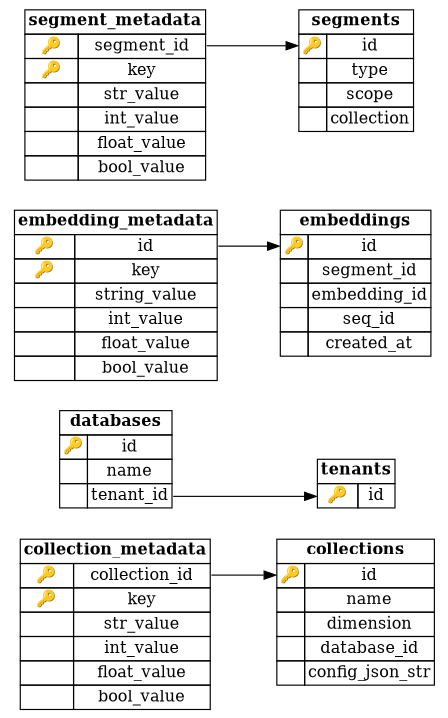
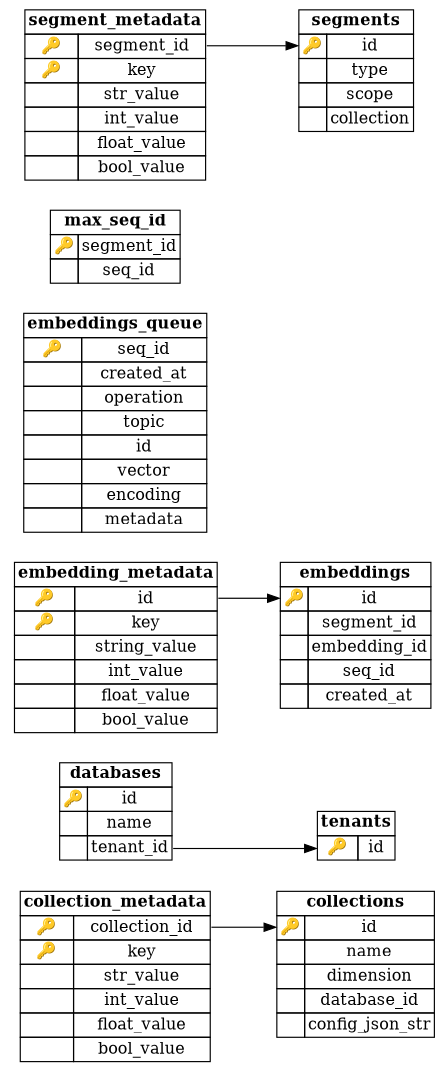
node "max_seq_id": added
node "embeddings_queue": added
